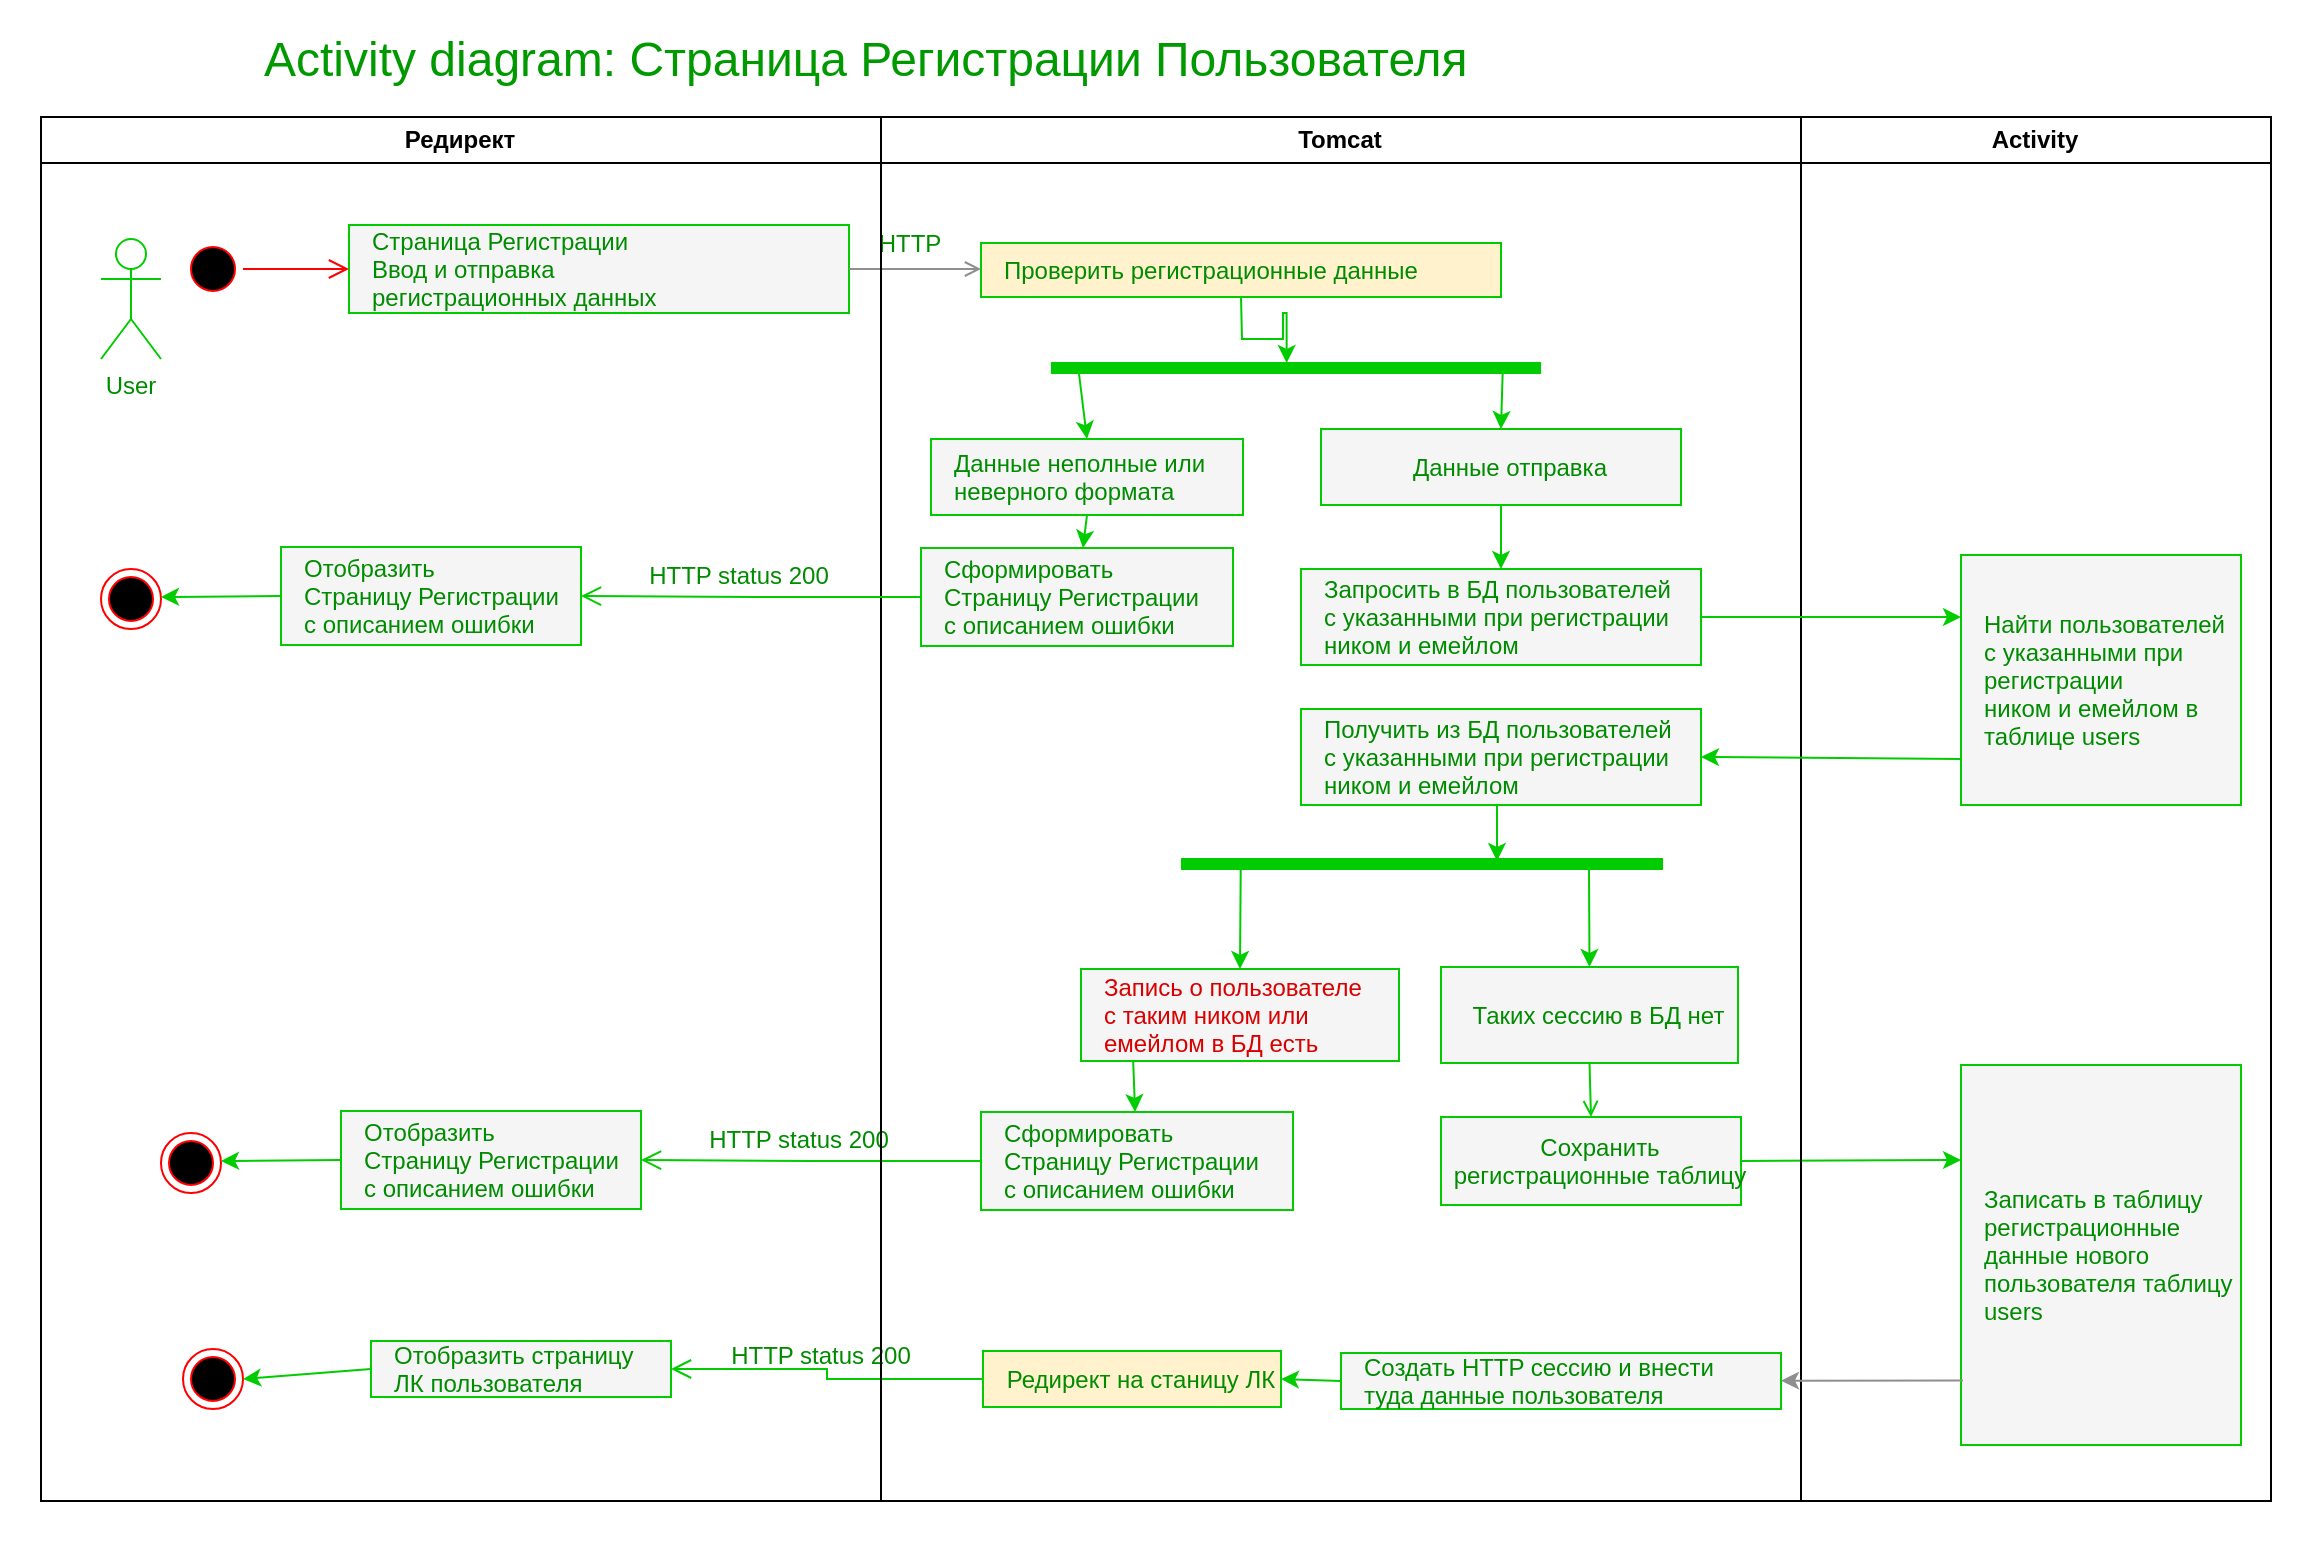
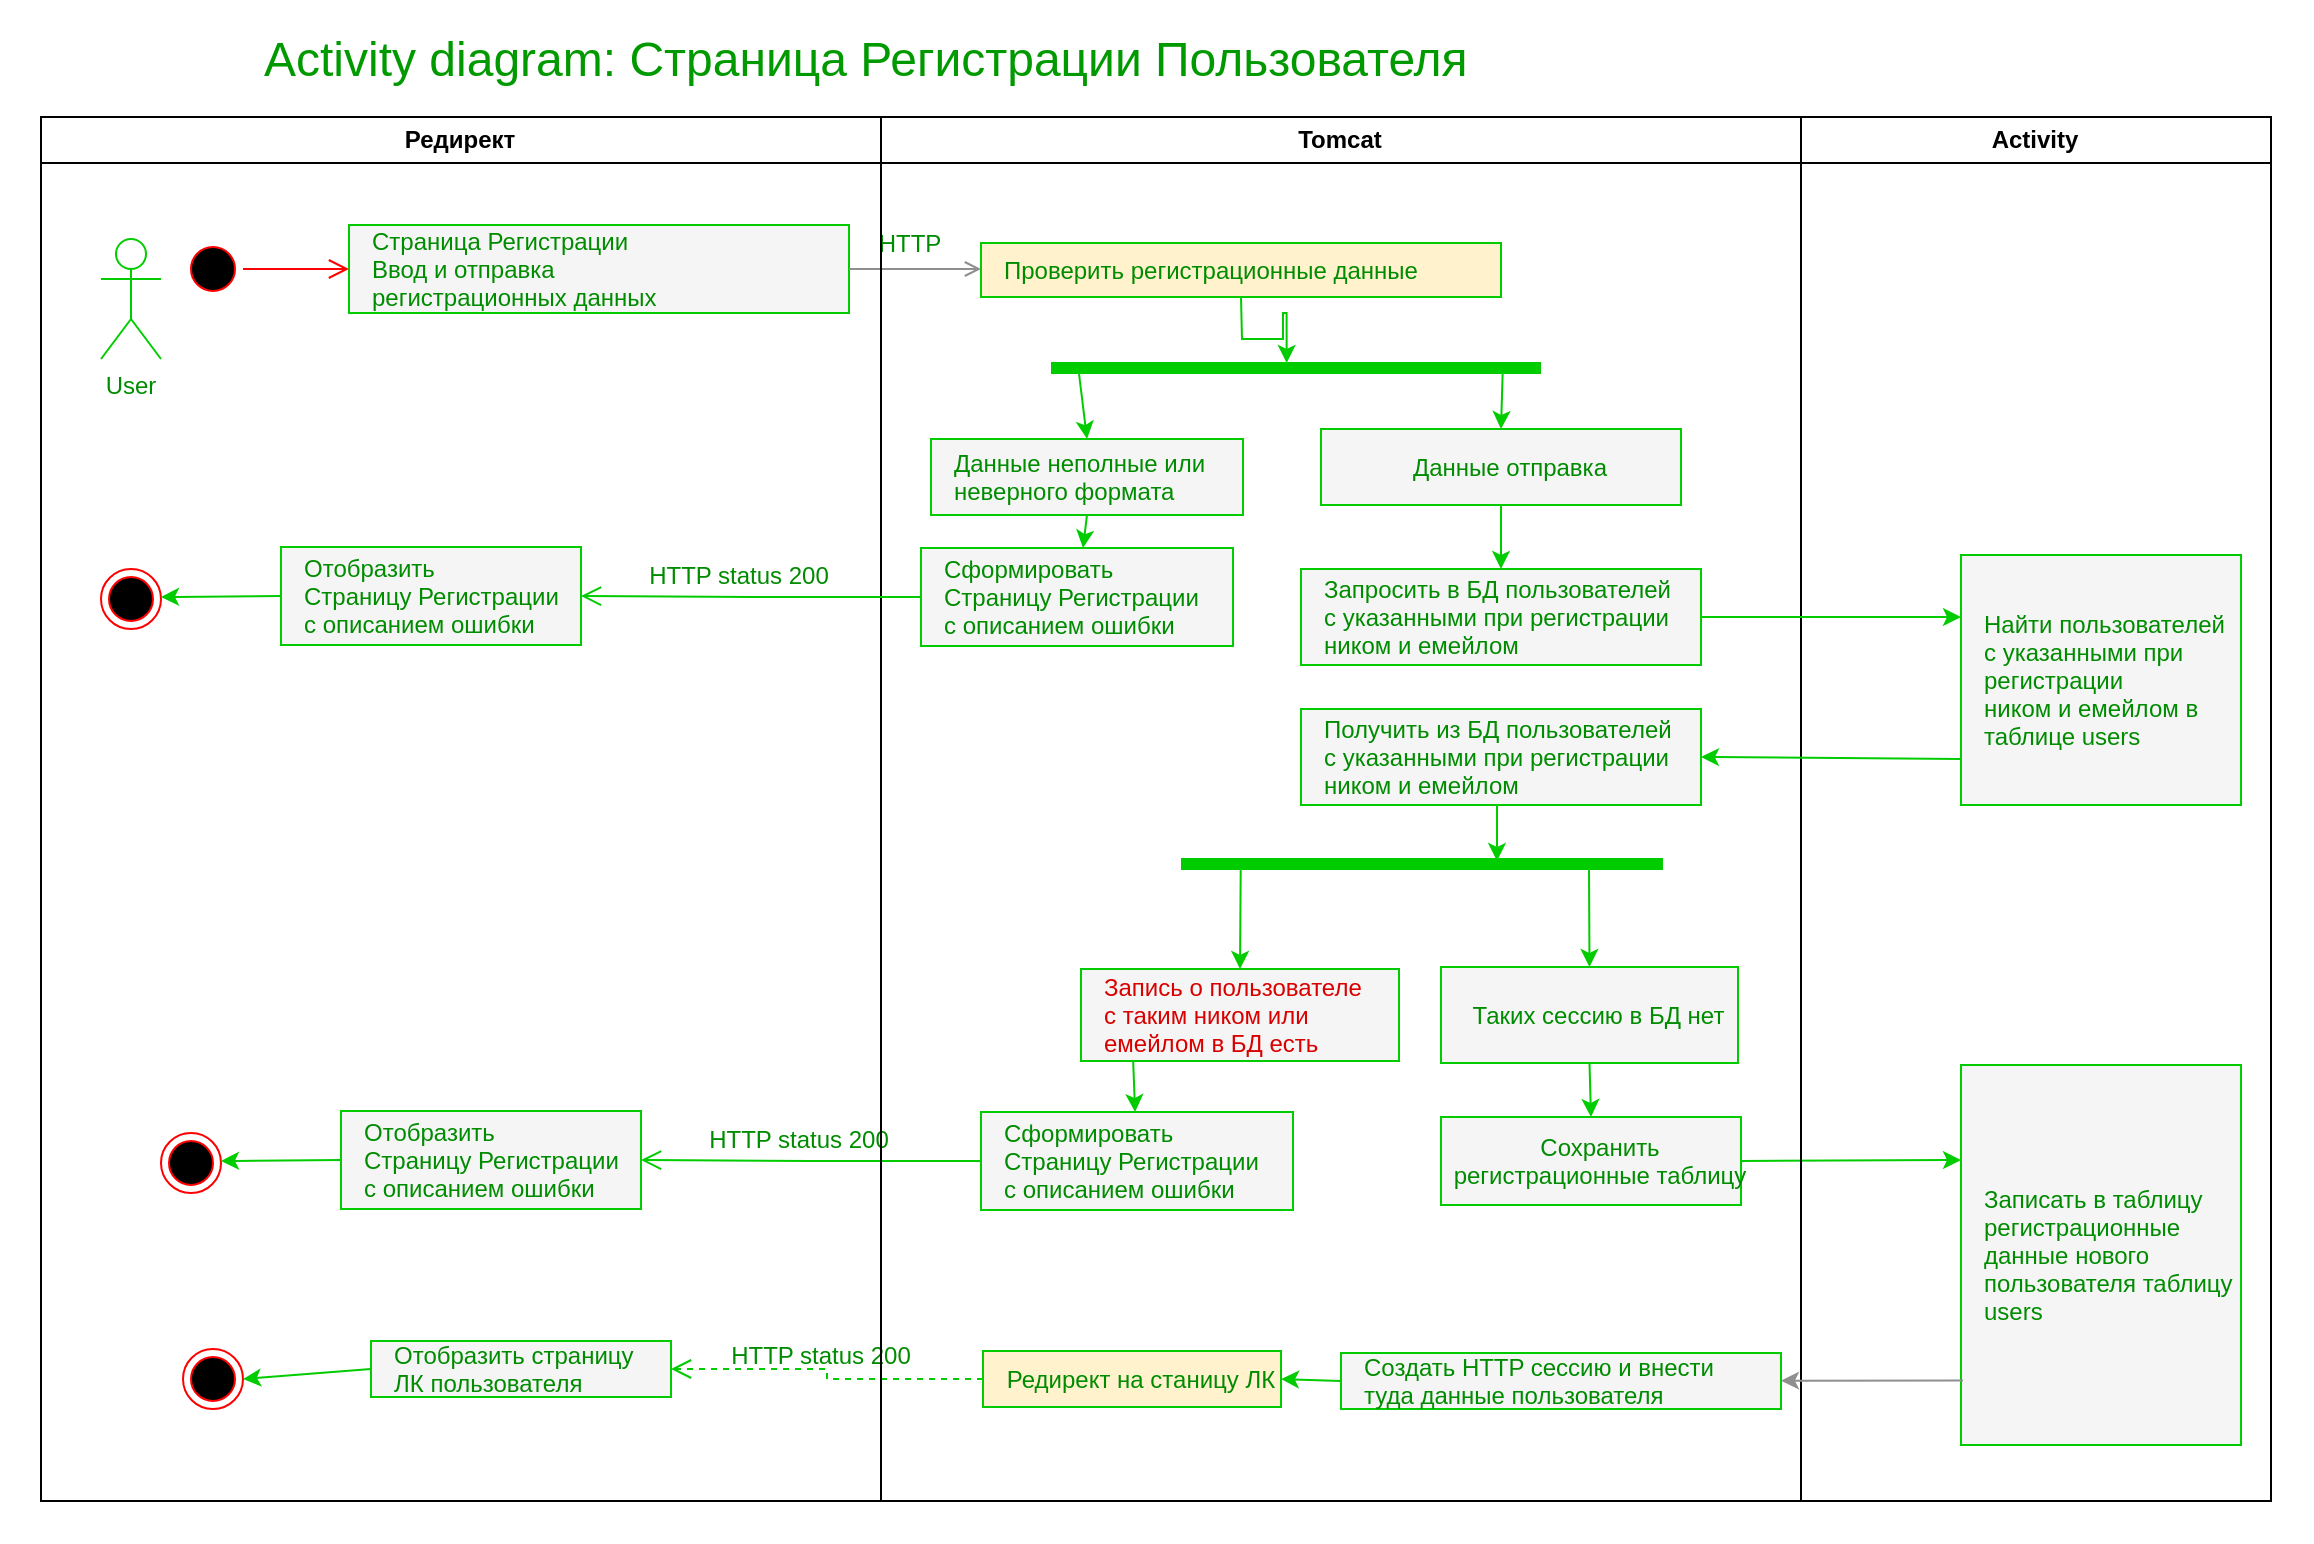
edge "Таких сессию в БД нет" -> "Сохранить регистрационные таблицу": arrowhead open -> classic
edge "Редирект на станицу ЛК" -> "Отобразить страницу ЛК пользователя": style solid -> dashed
